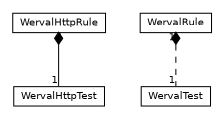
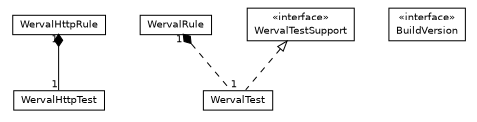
node "WervalTestSupport": added
node "BuildVersion": added
